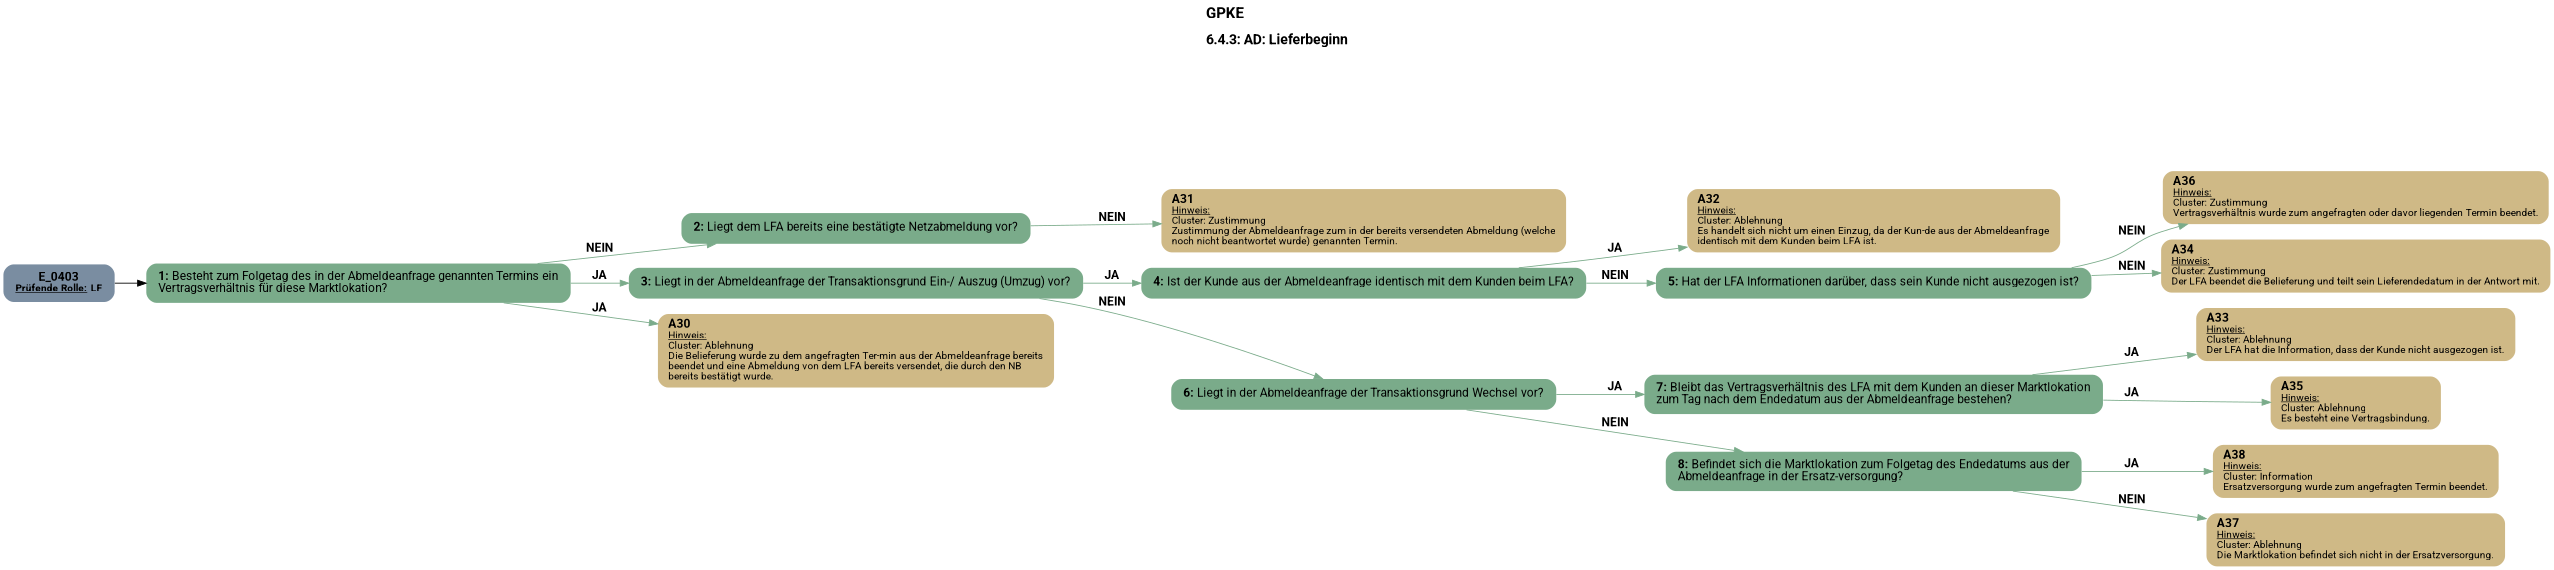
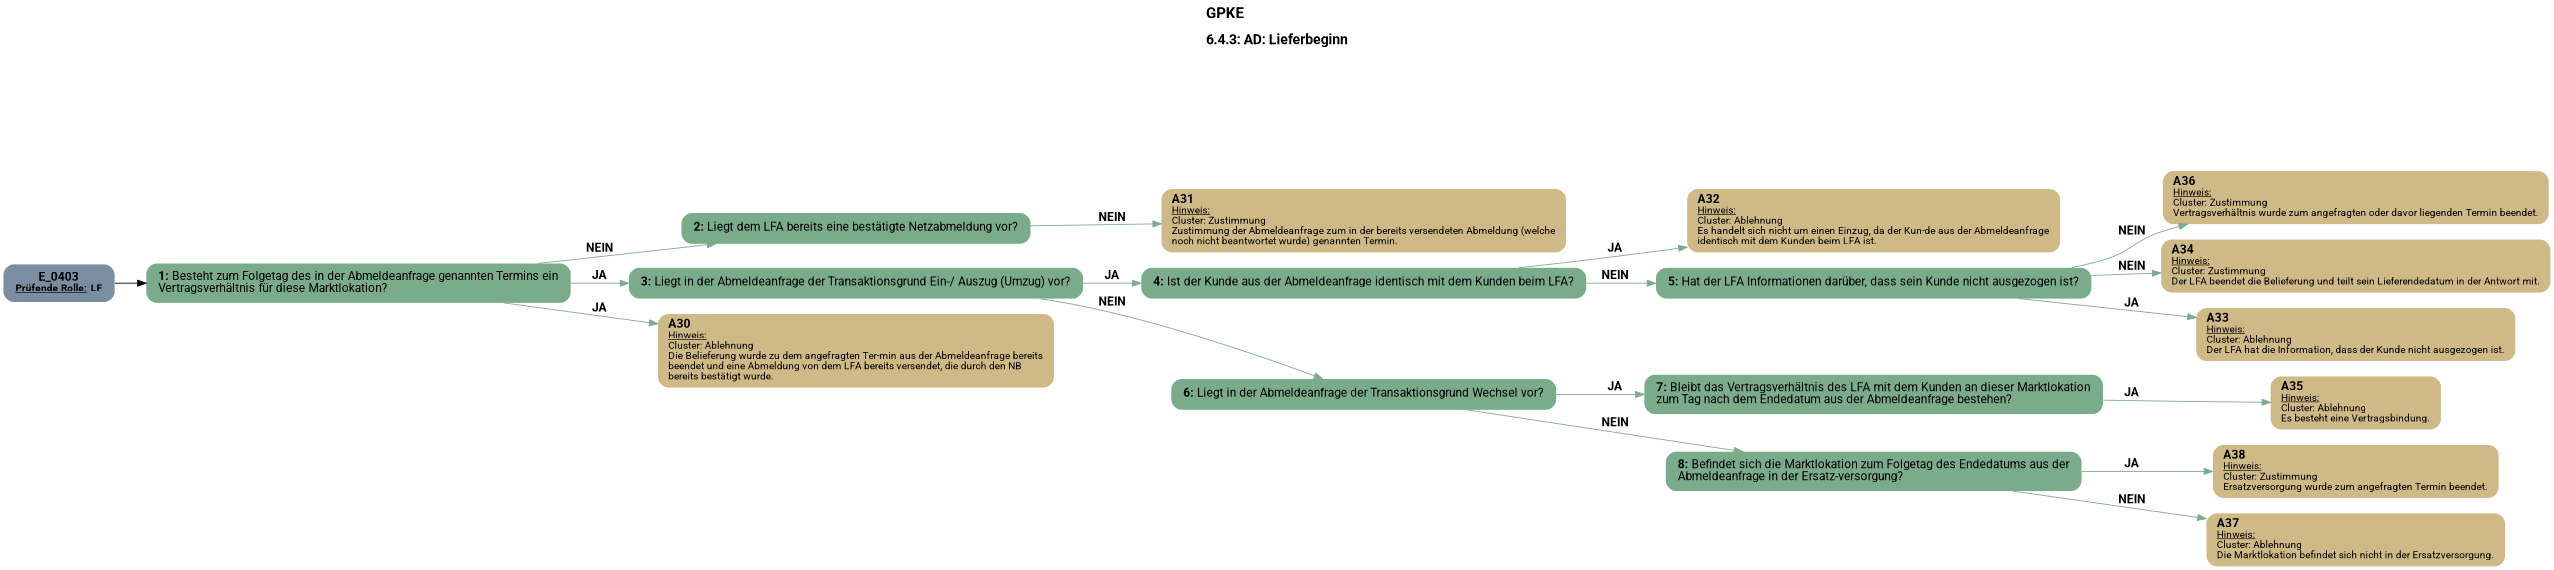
edge "7:" -> "A33": now "5:" -> "A33"
node "A38": text "Cluster: Information" -> "Cluster: Zustimmung"
